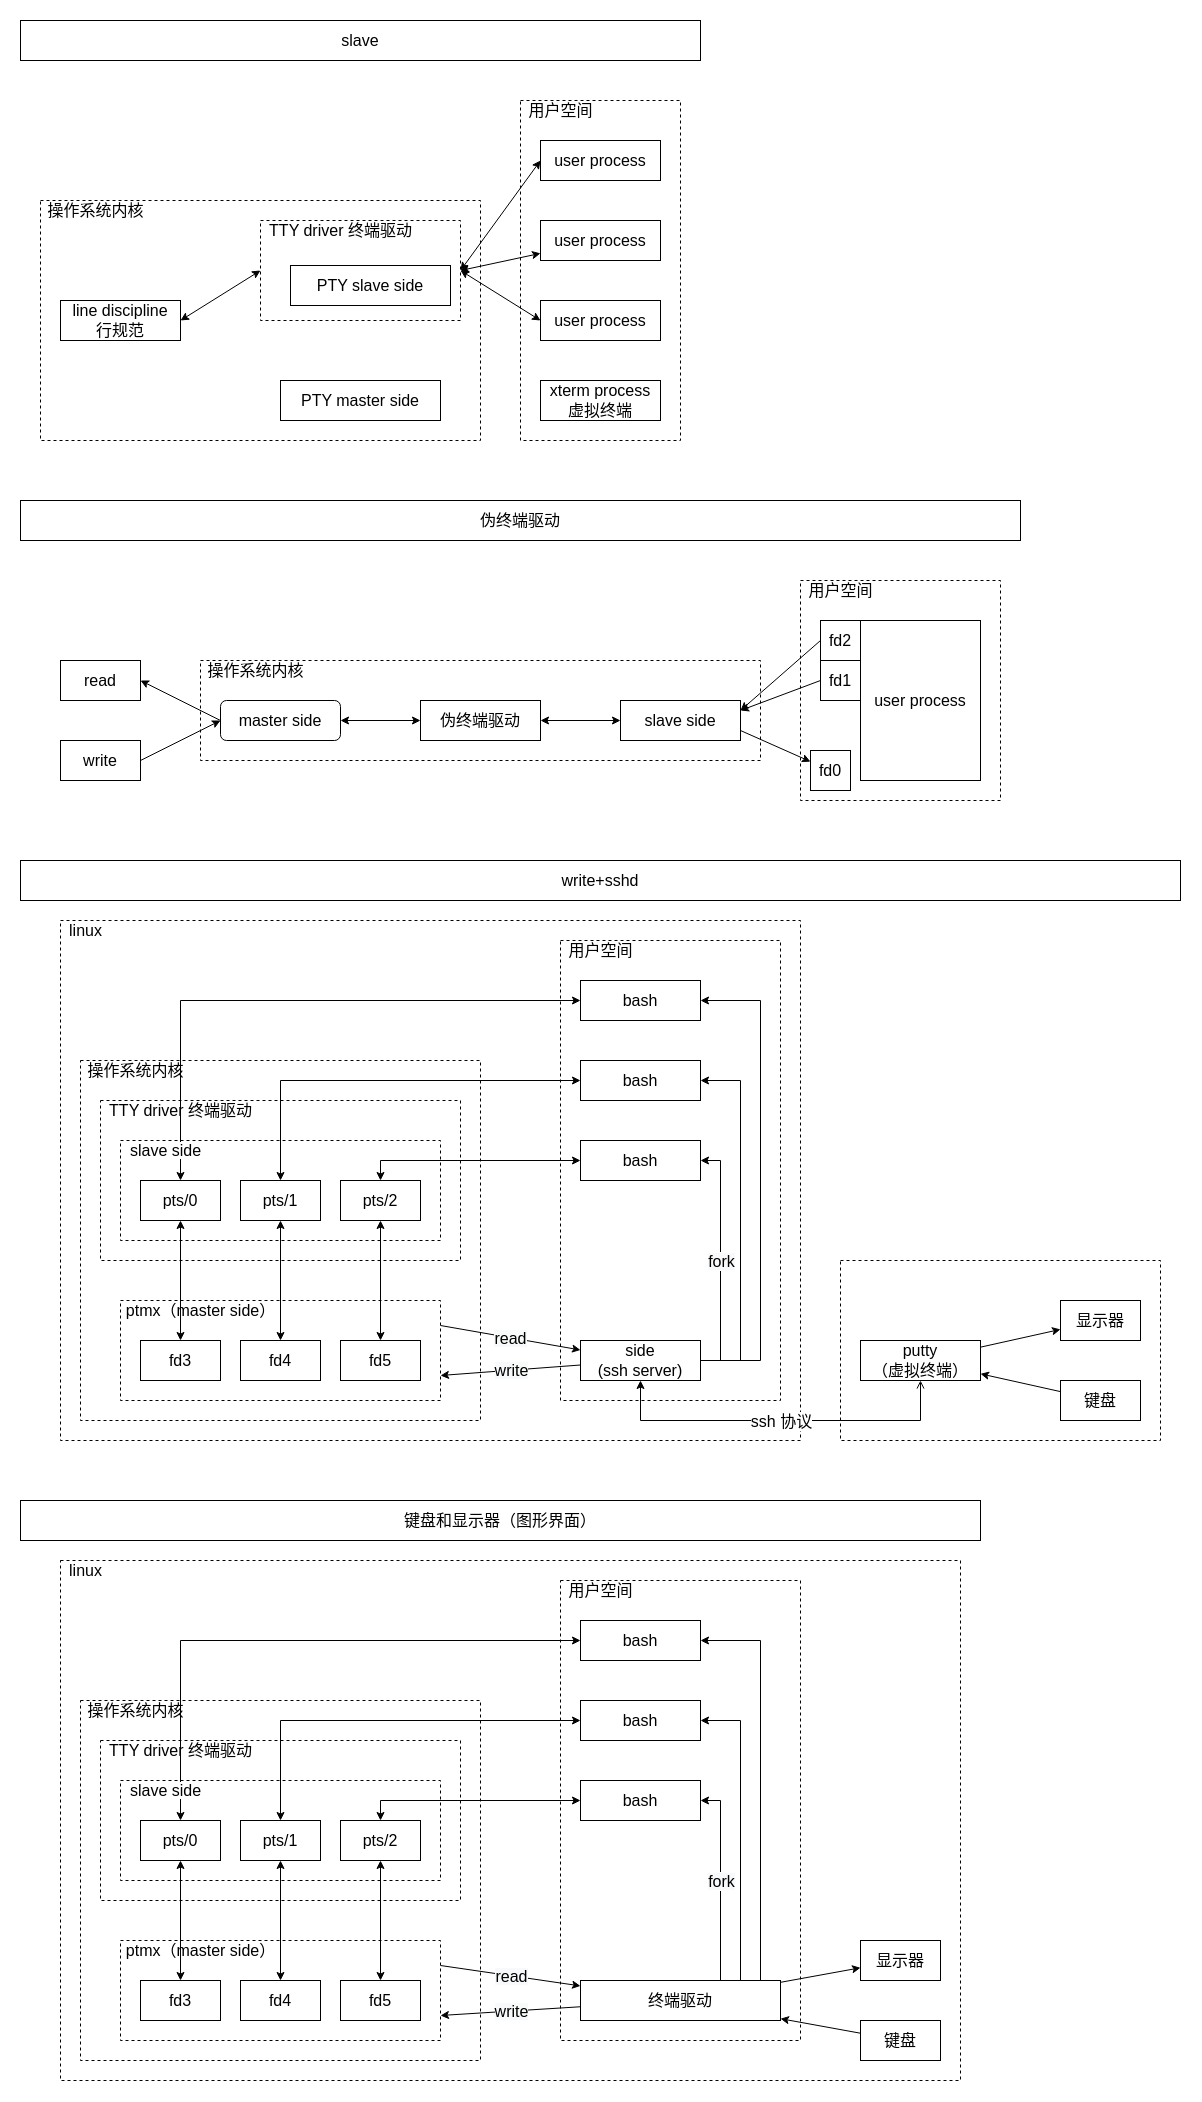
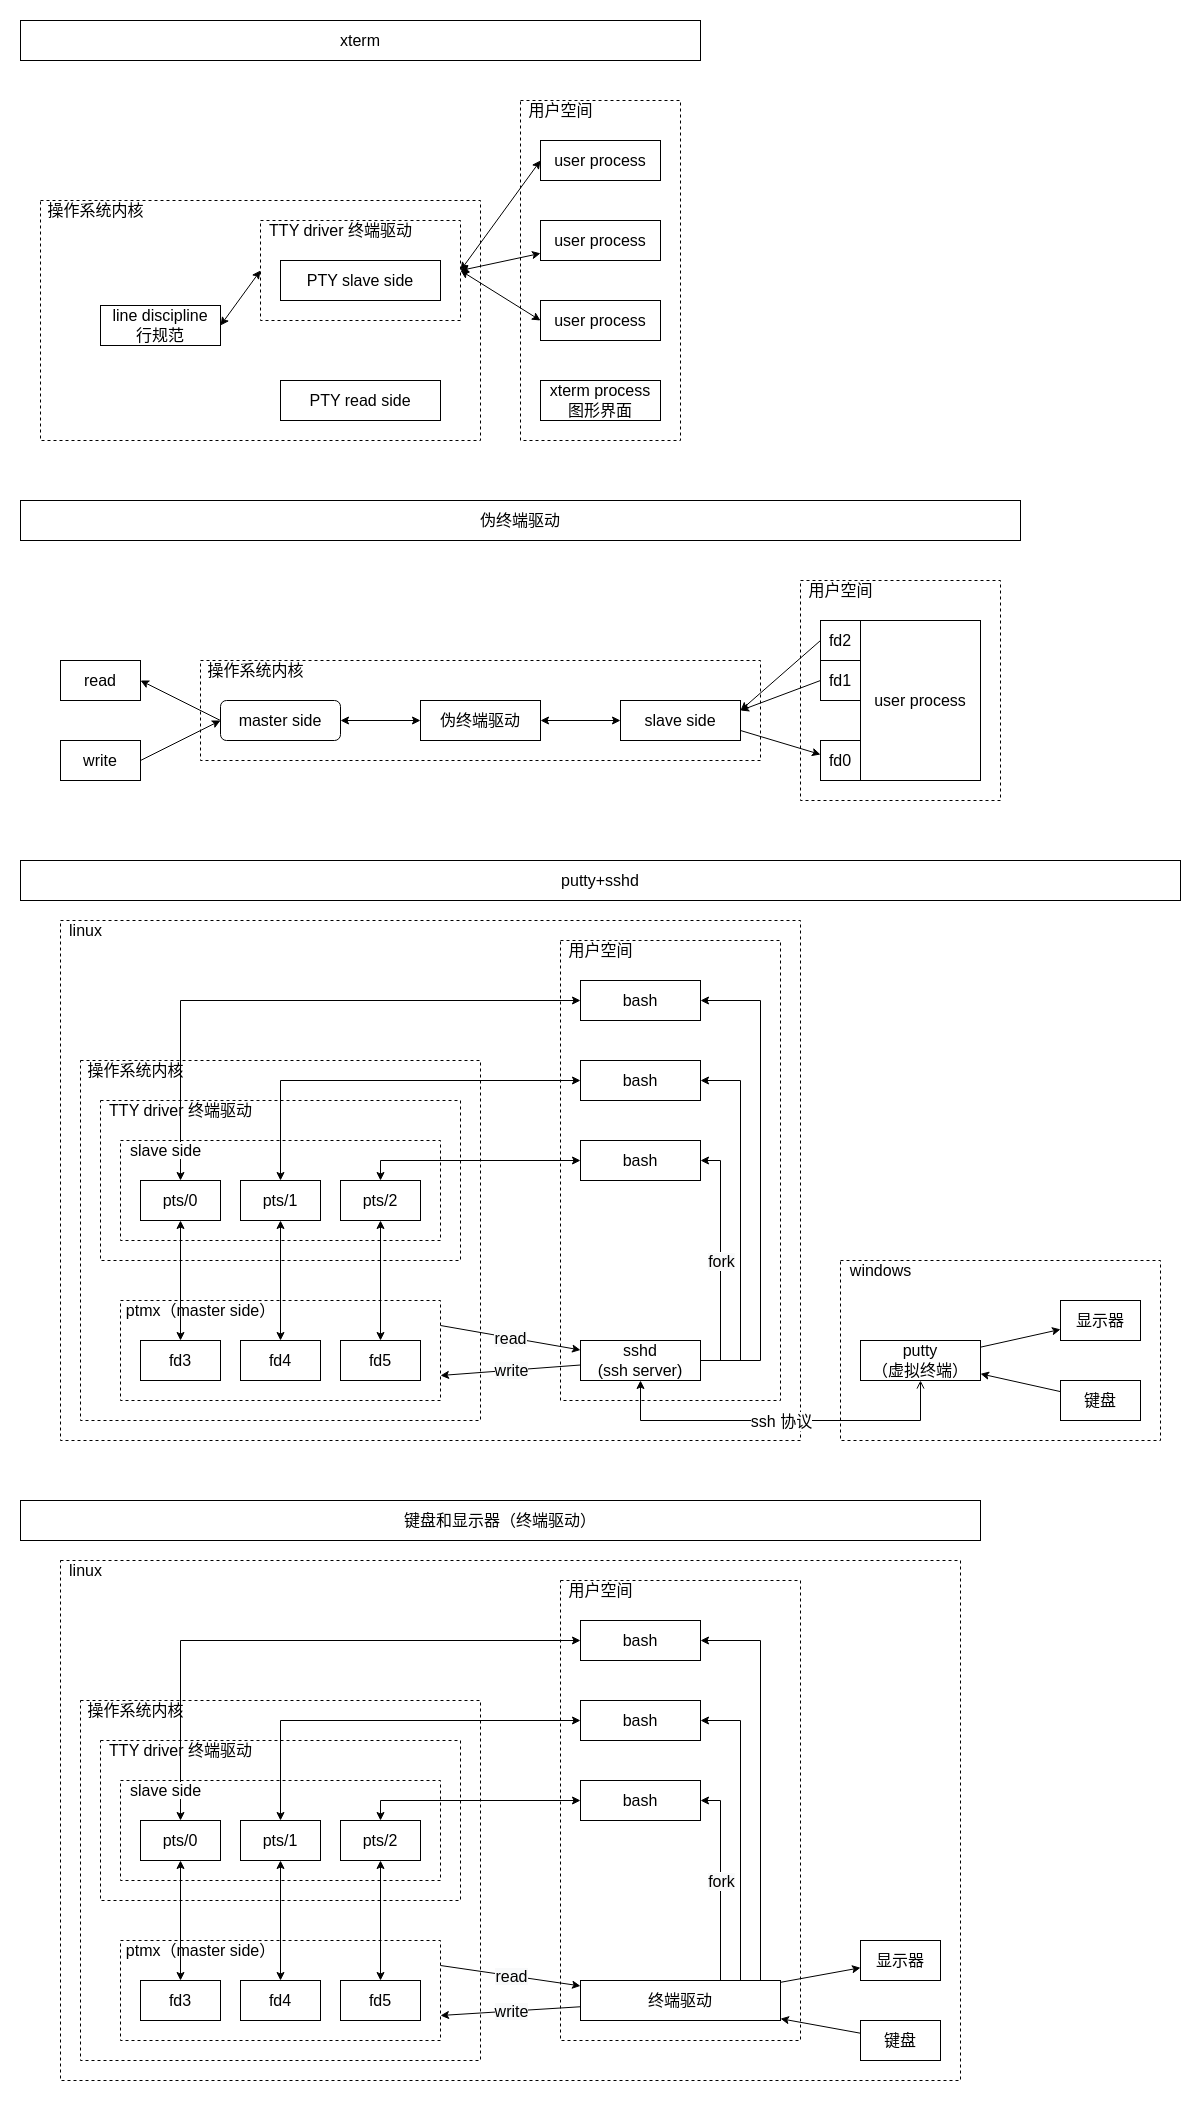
node "slave": label "slave" -> "xterm"
node "PTY slave side": moved (371, 286) -> (361, 281)
node "line discipline行规范": moved (121, 321) -> (161, 326)
node "PTY master side": label "PTY master side" -> "PTY read side"
node "xterm process虚拟终端": label "xterm process虚拟终端" -> "xterm process图形界面"
node "fd0": moved (831, 771) -> (841, 761)
node "write+sshd": label "write+sshd" -> "putty+sshd"
node "windows": added
node "side(ssh server)": label "side(ssh server)" -> "sshd(ssh server)"
node "键盘和显示器（图形界面）": label "键盘和显示器（图形界面）" -> "键盘和显示器（终端驱动）"
